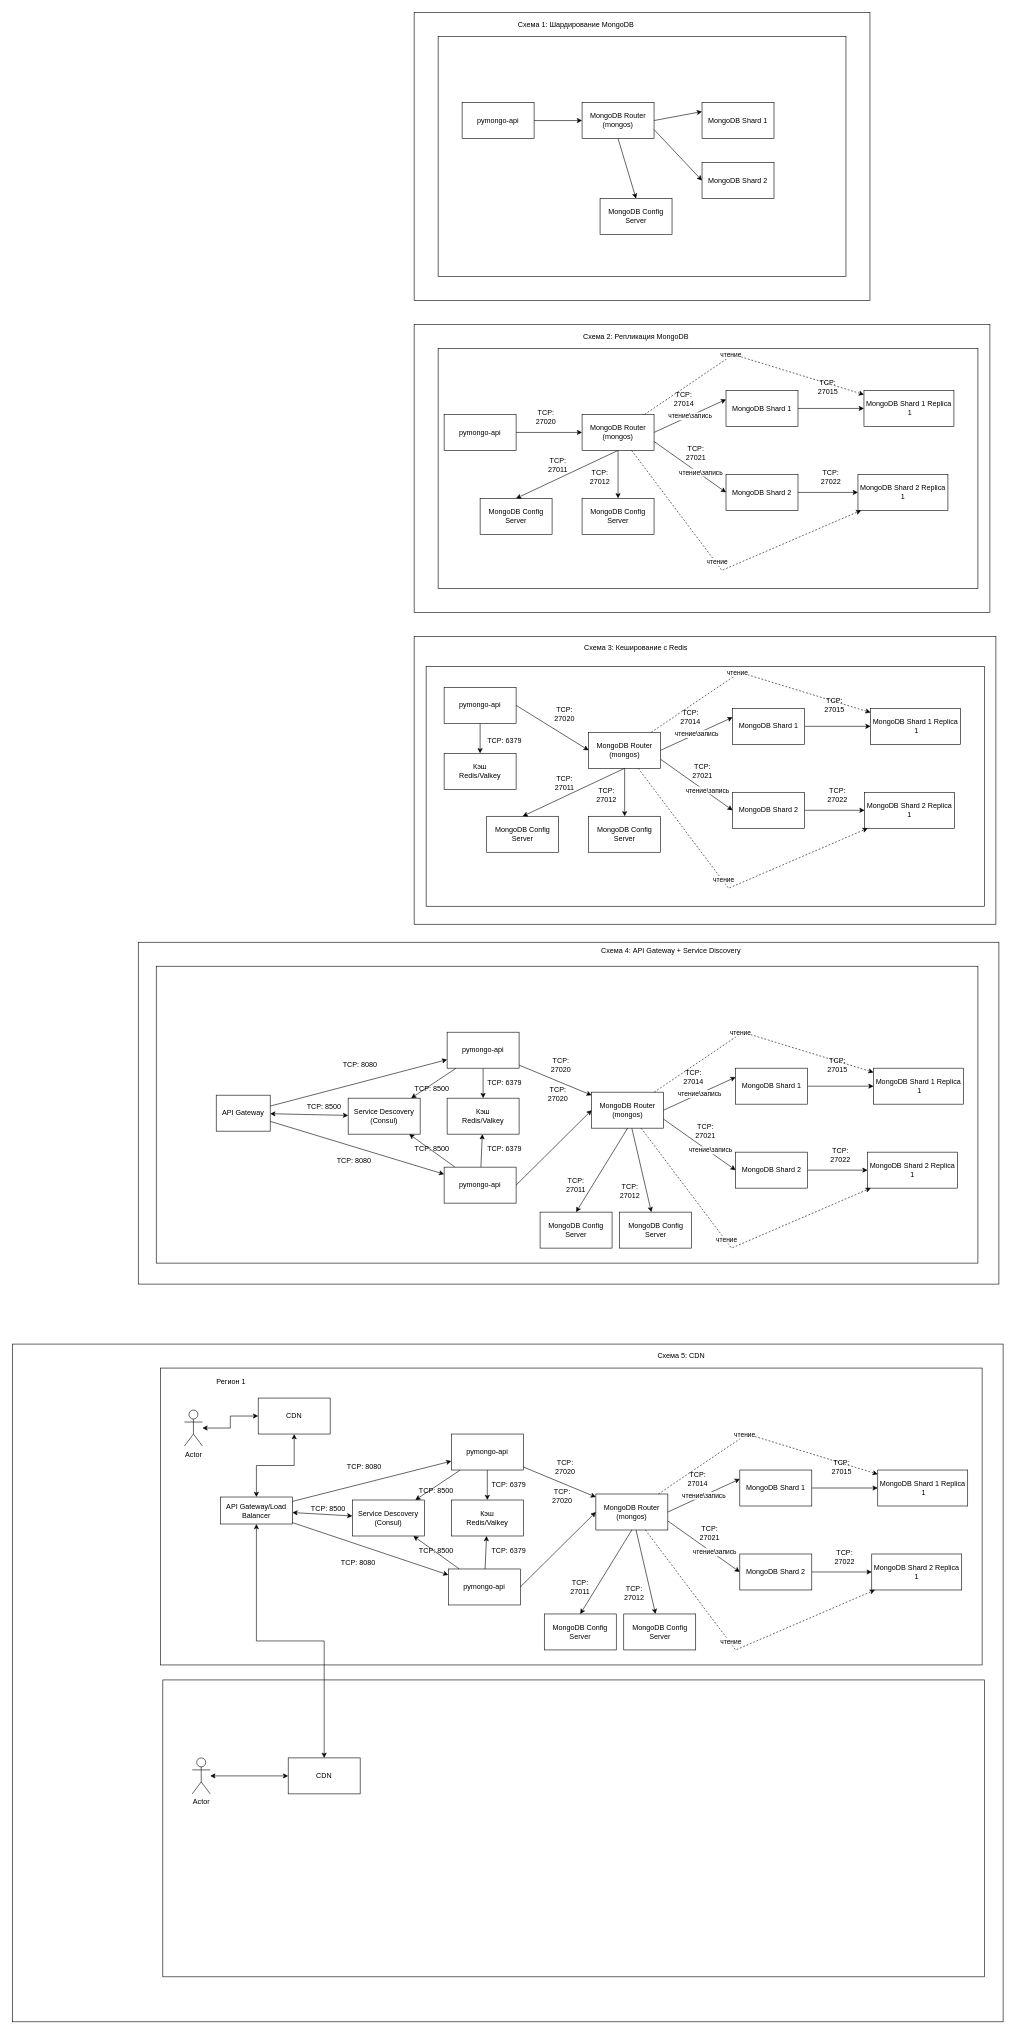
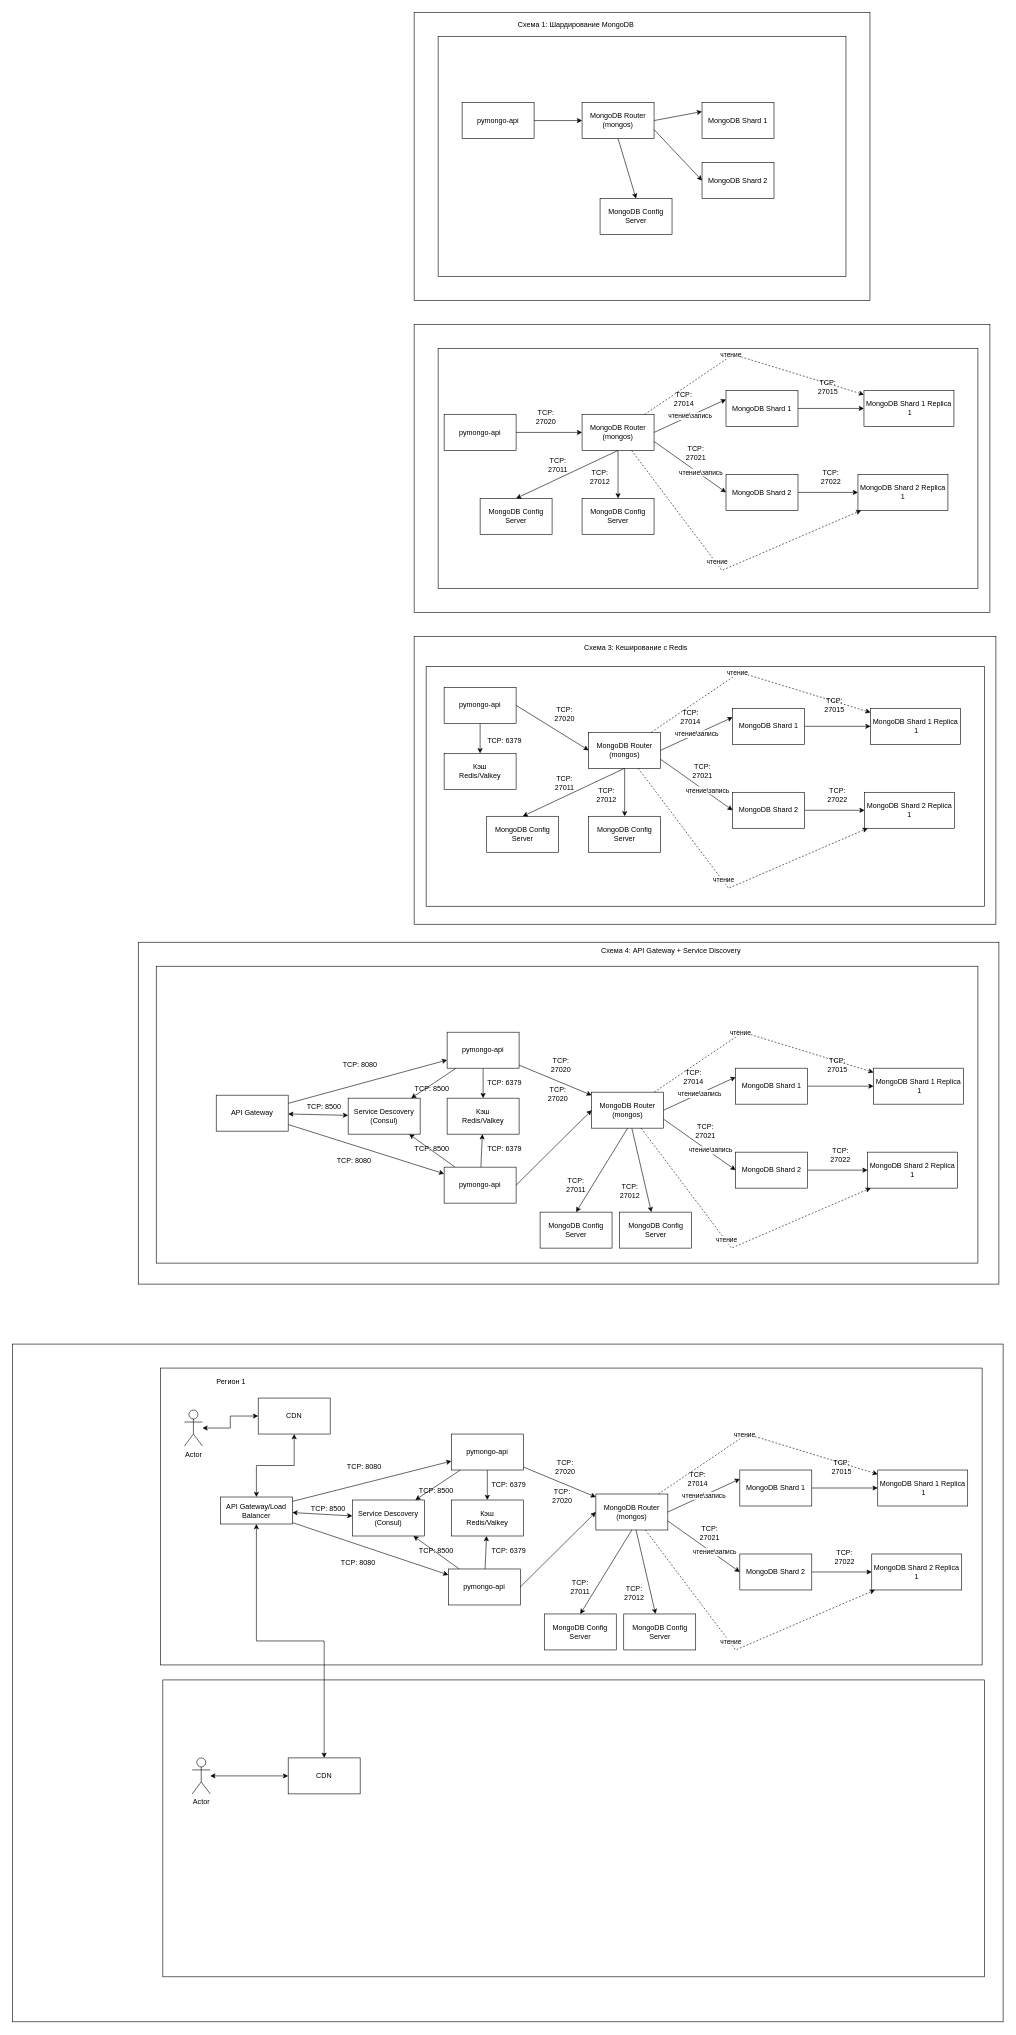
node "Схема 2: Репликация MongoDB": removed
node "API Gateway": size 54x36 -> 72x36
node "Схема 5: CDN": removed
